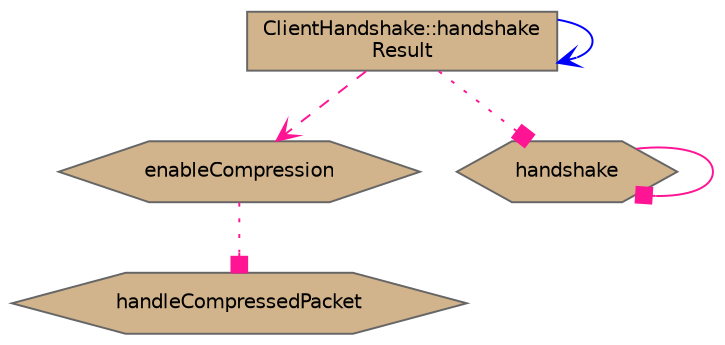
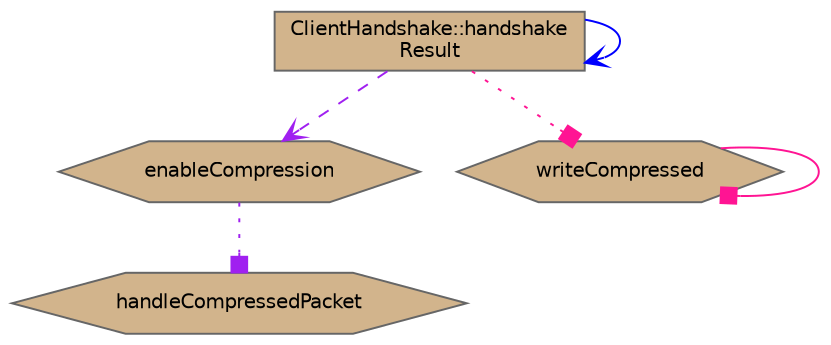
edge "ClientHandshake::handshake Result" -> "enableCompression": color deeppink -> purple
node "handshake": label "handshake" -> "writeCompressed"
edge "enableCompression" -> "handleCompressedPacket": color deeppink -> purple
